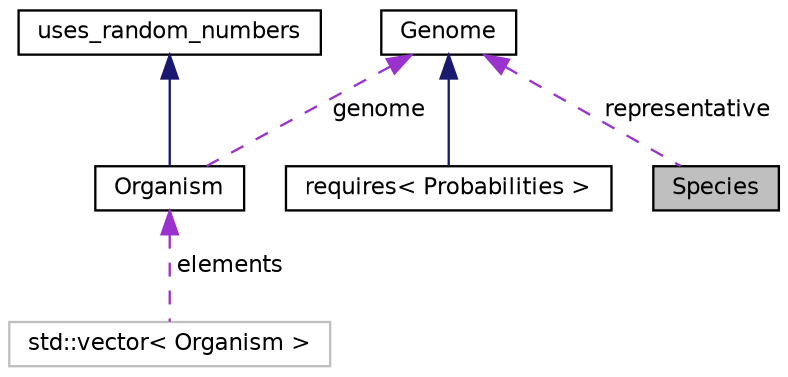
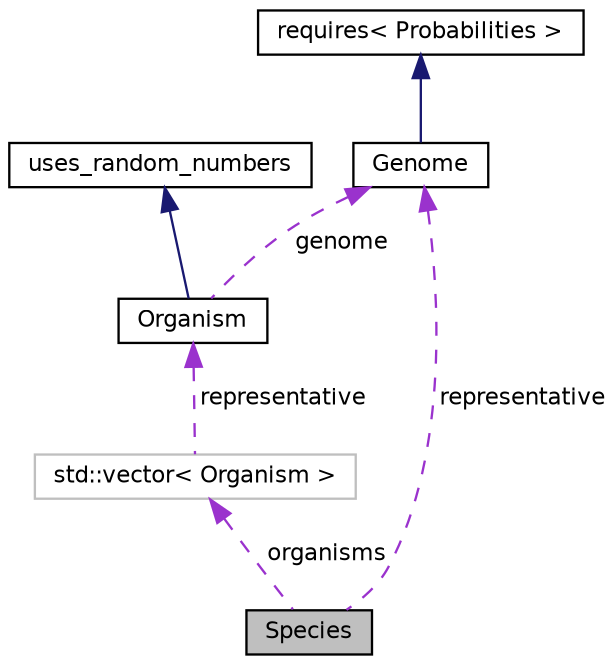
edge "requires< Probabilities >" -> "Genome": reversed
edge "std::vector< Organism >" -> "Organism": label " elements" -> " representative"
edge "Species" -> "std::vector< Organism >": added, label "organisms"
